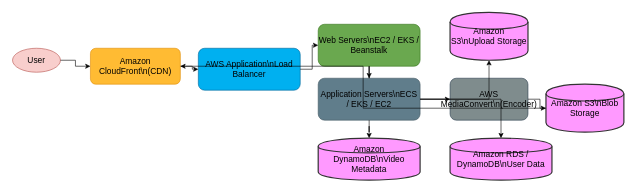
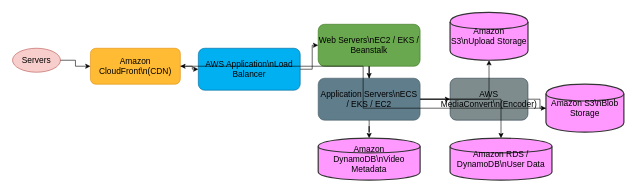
node "User": label "User" -> "Servers"
